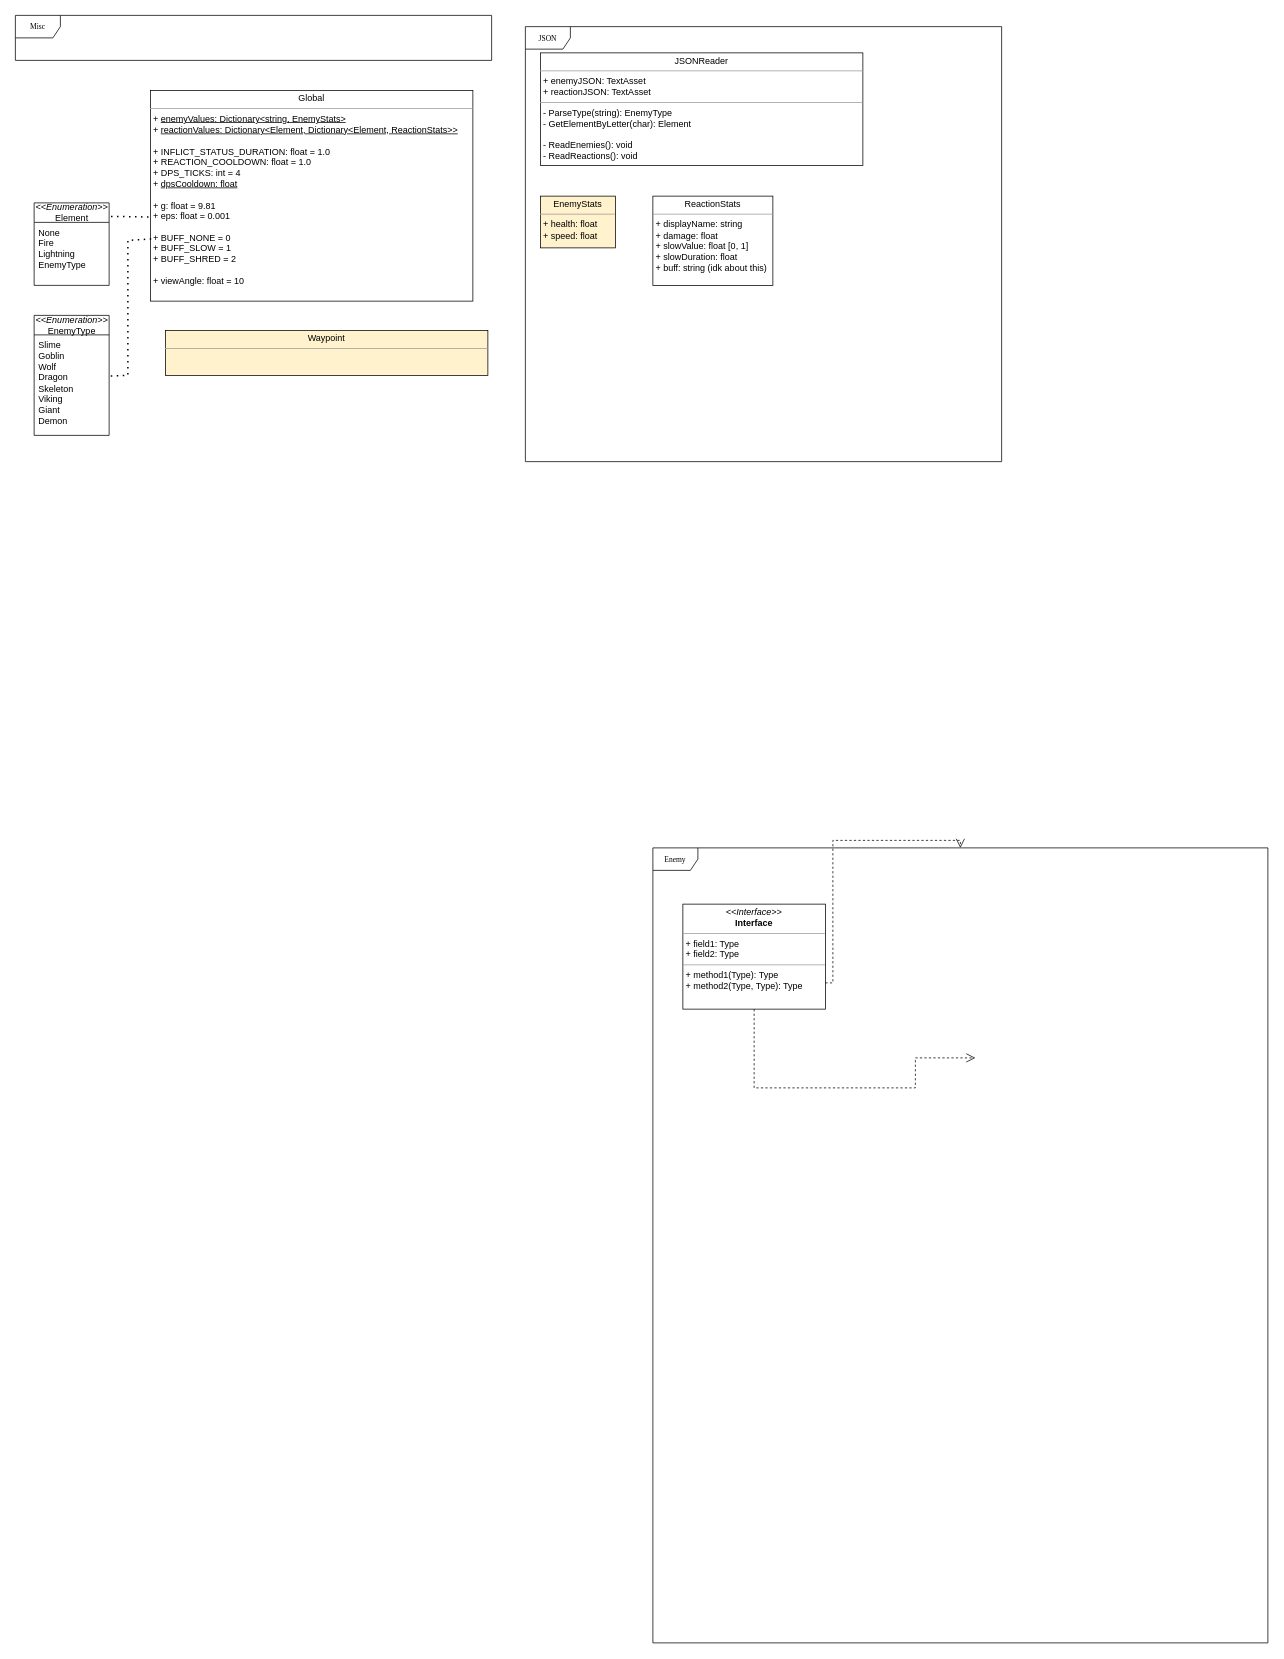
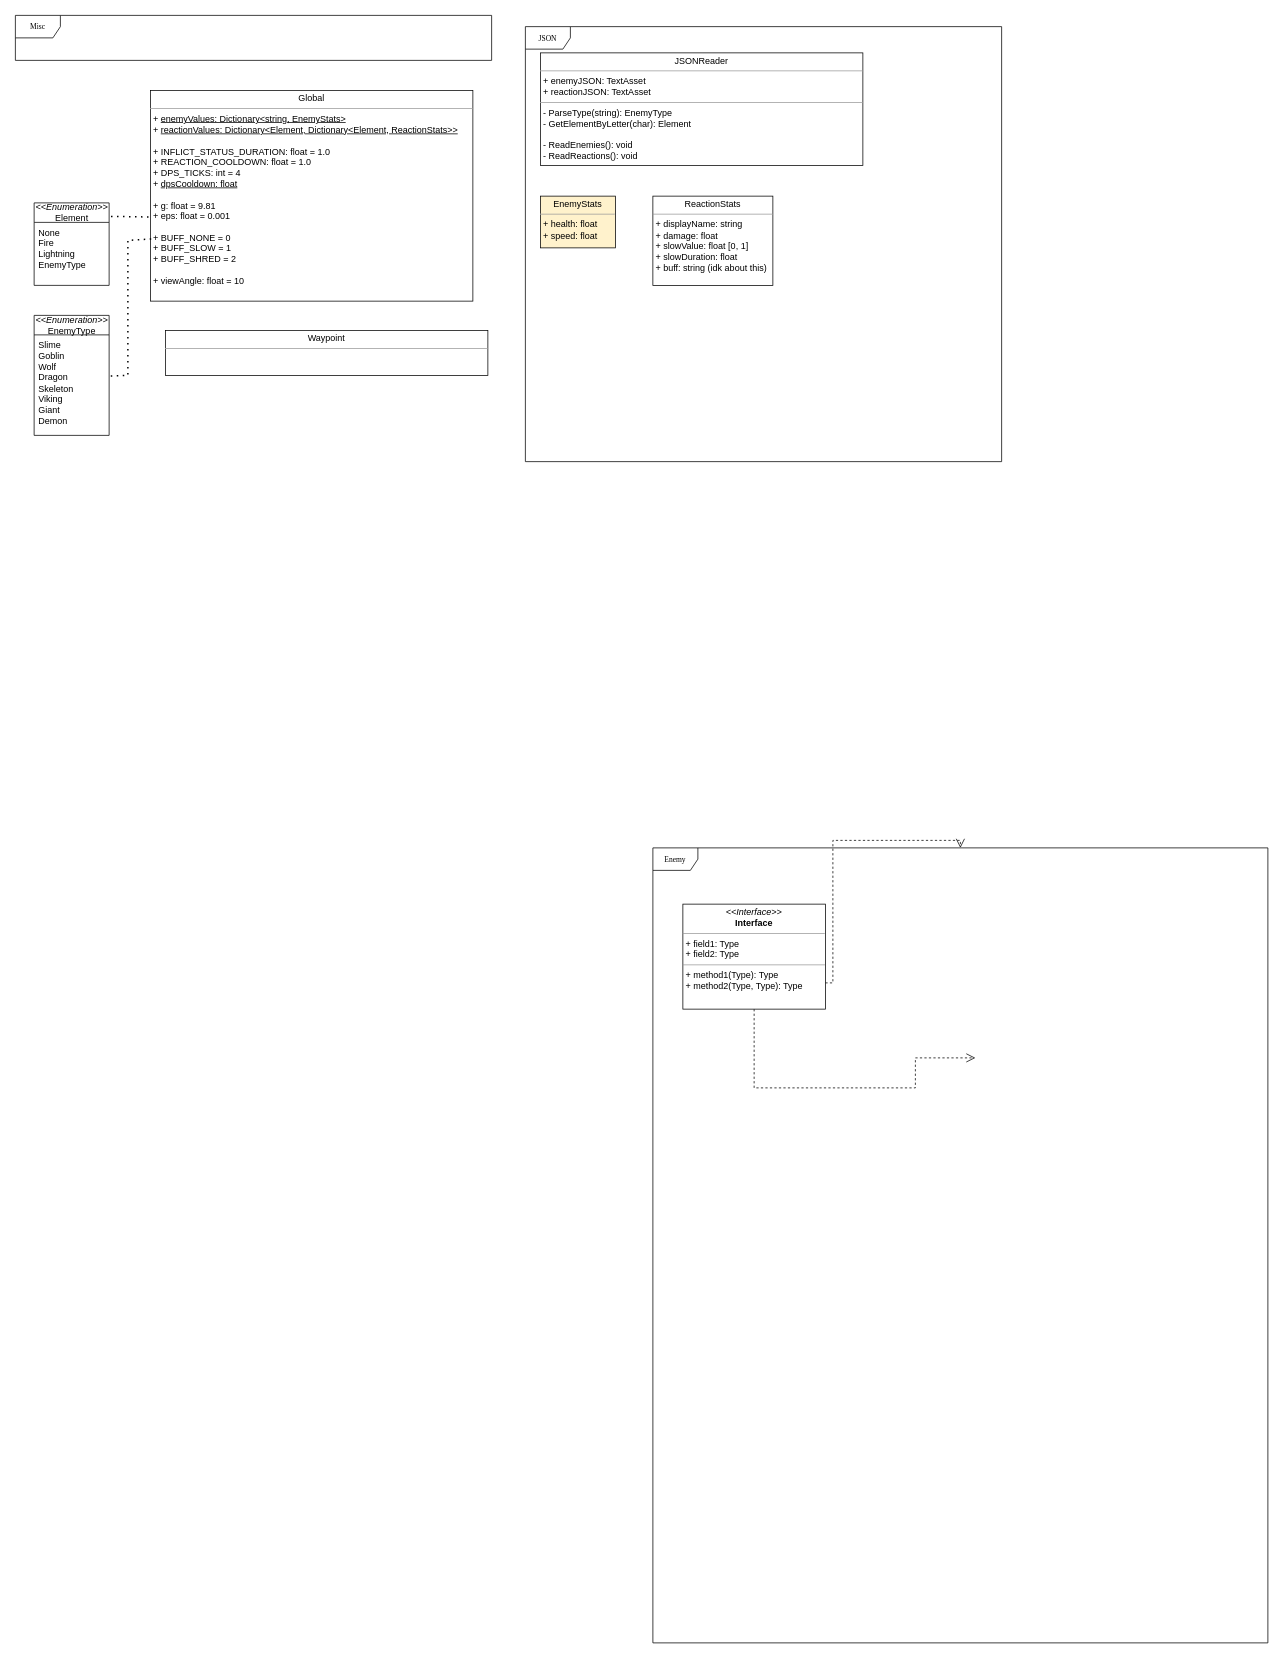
node "Waypoint": fillcolor #fff2cc -> #ffffff
